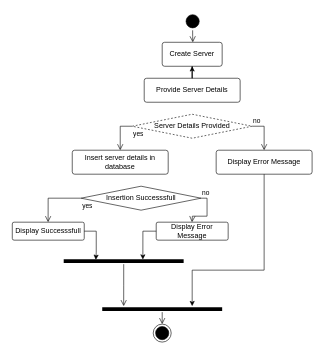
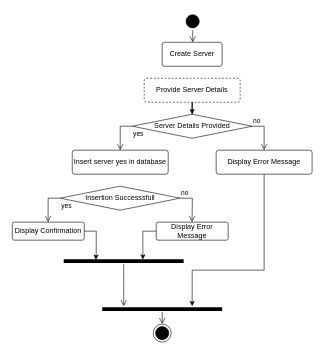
edge "Provide Server Details" -> "Create Server": now "Provide Server Details" -> "Server Details Provided"
node "Provide Server Details": style solid -> dashed
node "Server Details Provided": style dashed -> solid
node "Insert server details in database": label "Insert server details in database" -> "Insert server yes in database"
node "Insertion Successsfull": moved (141, 198) -> (120, 198)
node "Display Successsfull": label "Display Successsfull" -> "Display Confirmation"
